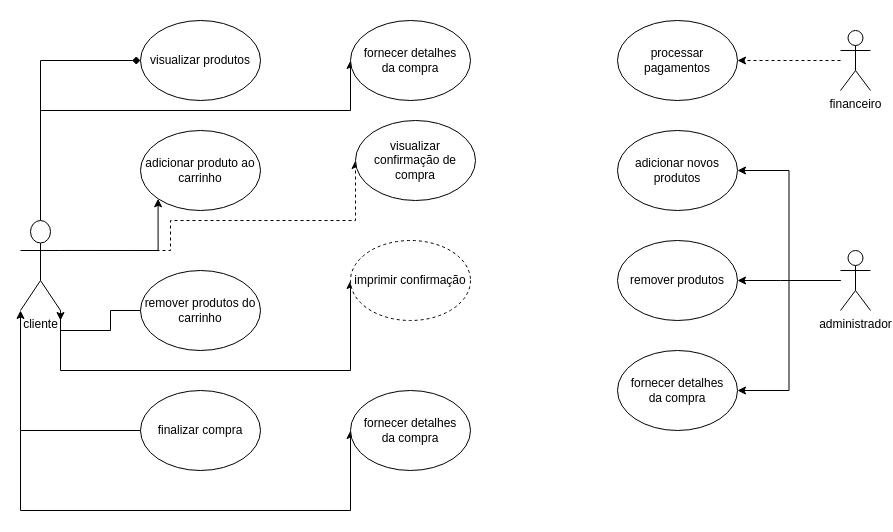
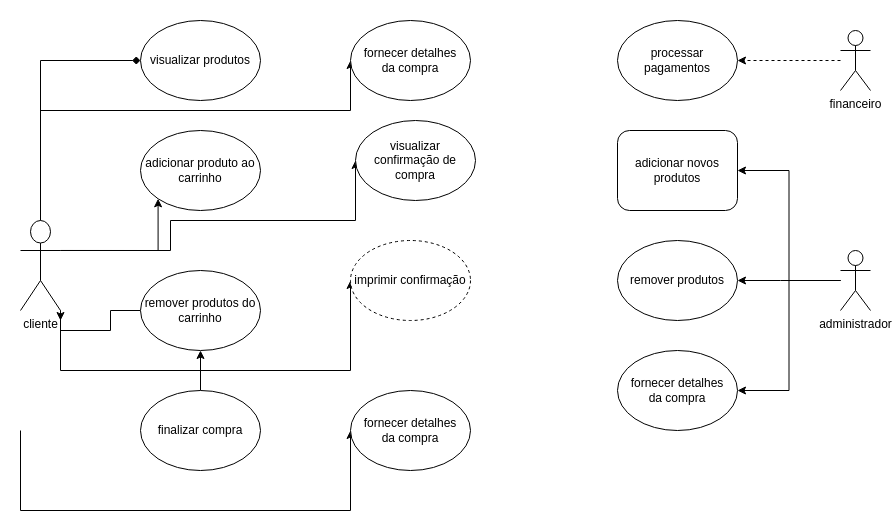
node "adicionar novos produtos": shape ellipse -> rounded rectangle
edge "cliente" -> "visualizar confirmação de compra": style dashed -> solid
edge "finalizar compra" -> "cliente": now "finalizar compra" -> "remover produtos do carrinho"
